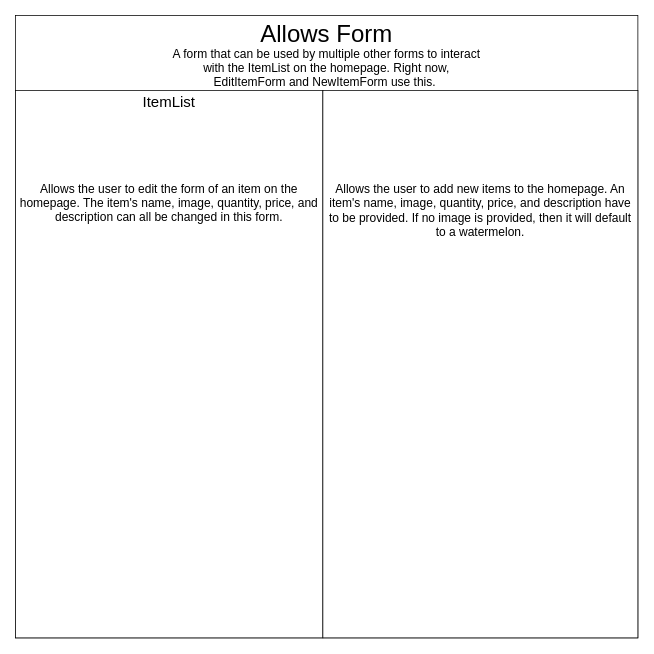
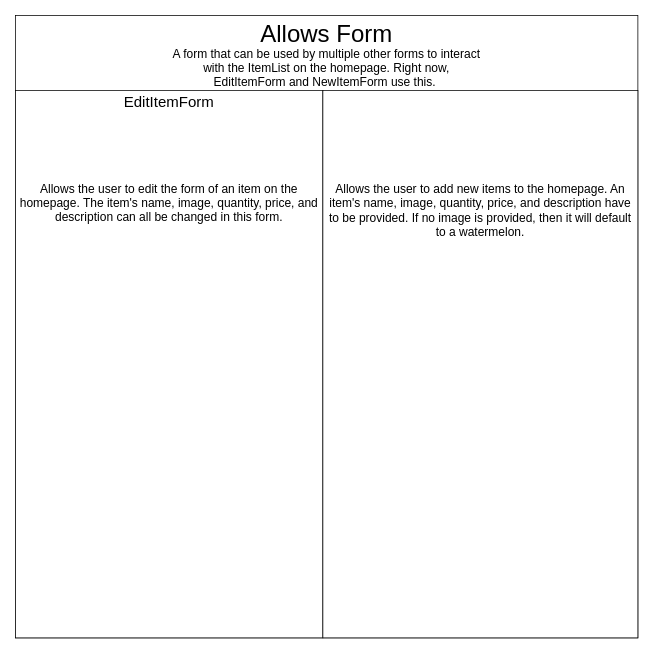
node "ItemList": label "ItemList" -> "EditItemForm"
